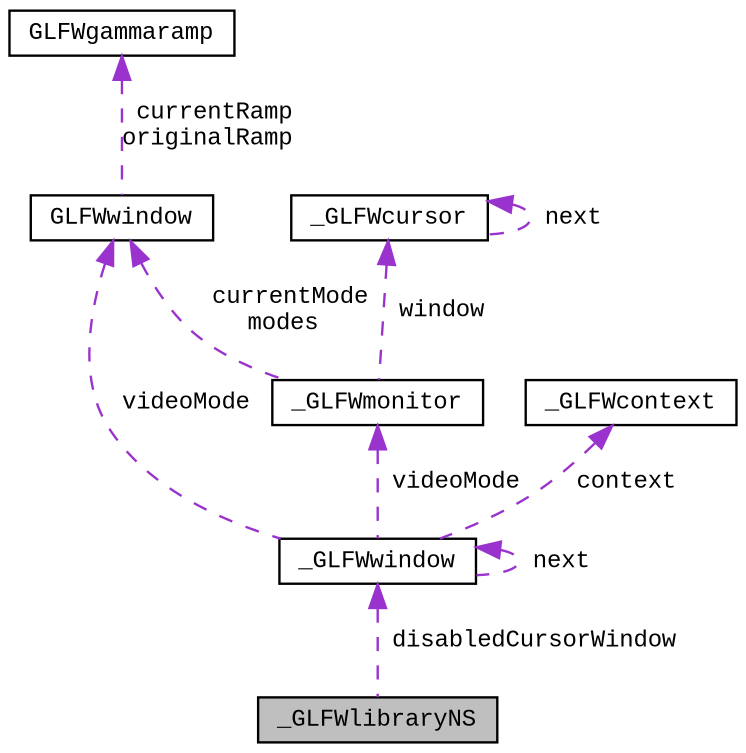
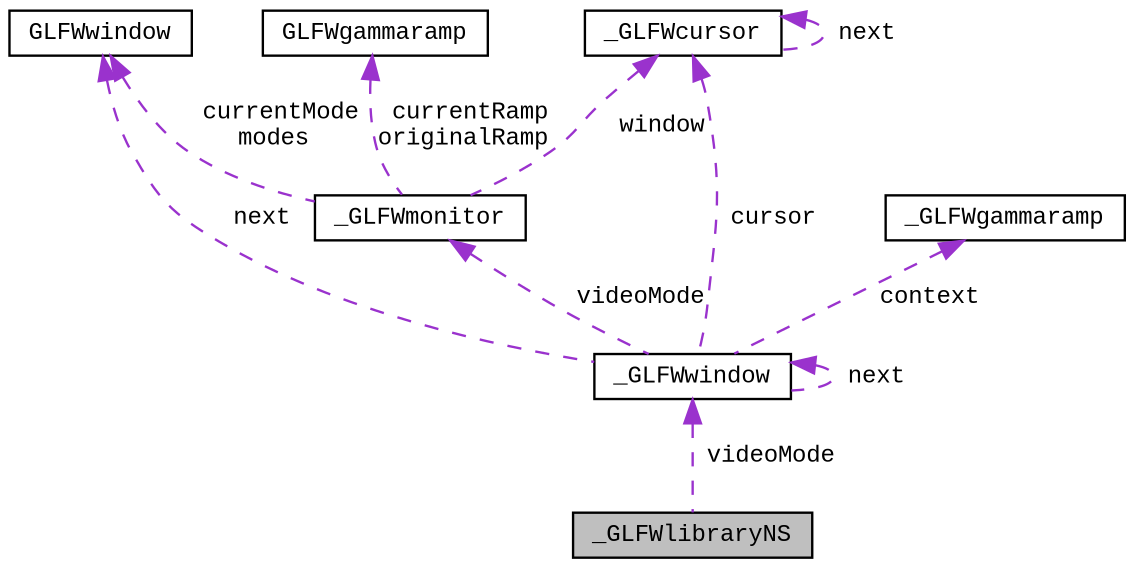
edge "GLFWwindow" -> "GLFWgammaramp": now "_GLFWmonitor" -> "GLFWgammaramp"
edge "_GLFWwindow" -> "_GLFWcursor": added, label "cursor"
edge "_GLFWwindow" -> "GLFWwindow": label " videoMode" -> " next"
node "_GLFWcontext": label "_GLFWcontext" -> "_GLFWgammaramp"
edge "_GLFWlibraryNS" -> "_GLFWwindow": label " disabledCursorWindow" -> " videoMode"
